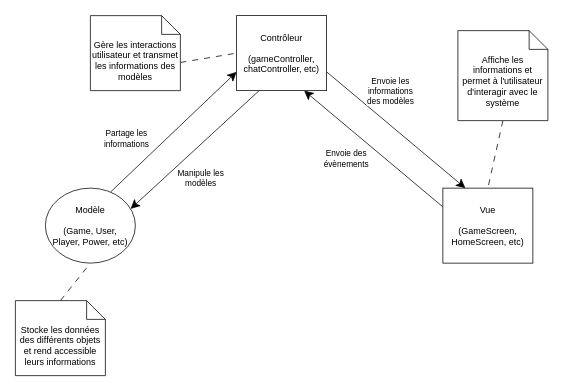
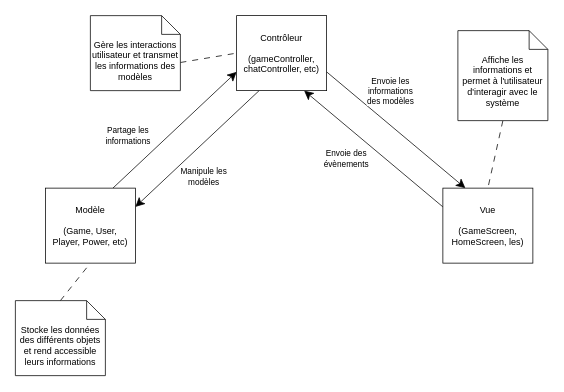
node "Vue (GameScreen, HomeScreen, etc)": label "Vue (GameScreen, HomeScreen, etc)" -> "Vue (GameScreen, HomeScreen, les)"
node "Modèle (Game, User, Player, Power, etc)": shape ellipse -> rectangle
